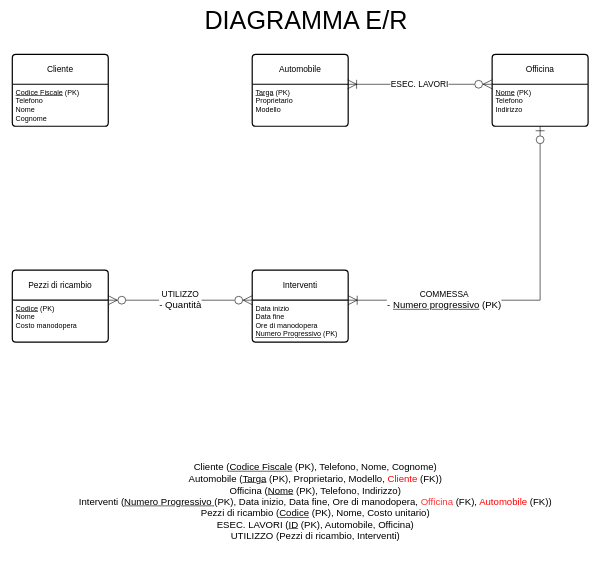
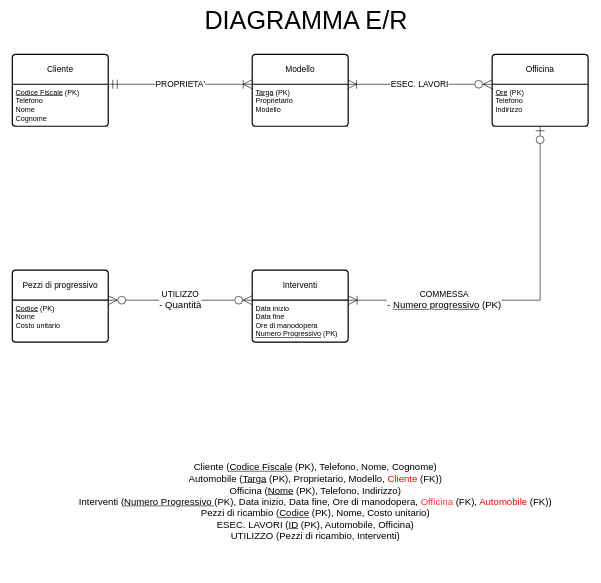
node "Automobile": label "Automobile" -> "Modello"
edge "Codice Fiscale (PK) Telefono Nome Cognome" -- "Targa (PK) Proprietario Modello": added, label "PROPRIETA'"
node "Nome (PK) Telefono Indirizzo": label "Nome (PK) Telefono Indirizzo" -> "Ore (PK) Telefono Indirizzo"
node "Pezzi di ricambio": label "Pezzi di ricambio" -> "Pezzi di progressivo"
node "Codice (PK) Nome Costo manodopera": label "Codice (PK) Nome Costo manodopera" -> "Codice (PK) Nome Costo unitario"
